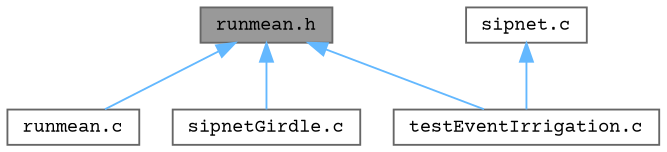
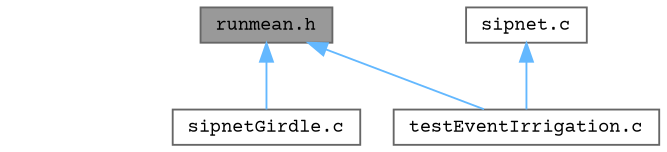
node "runmean.c": removed
